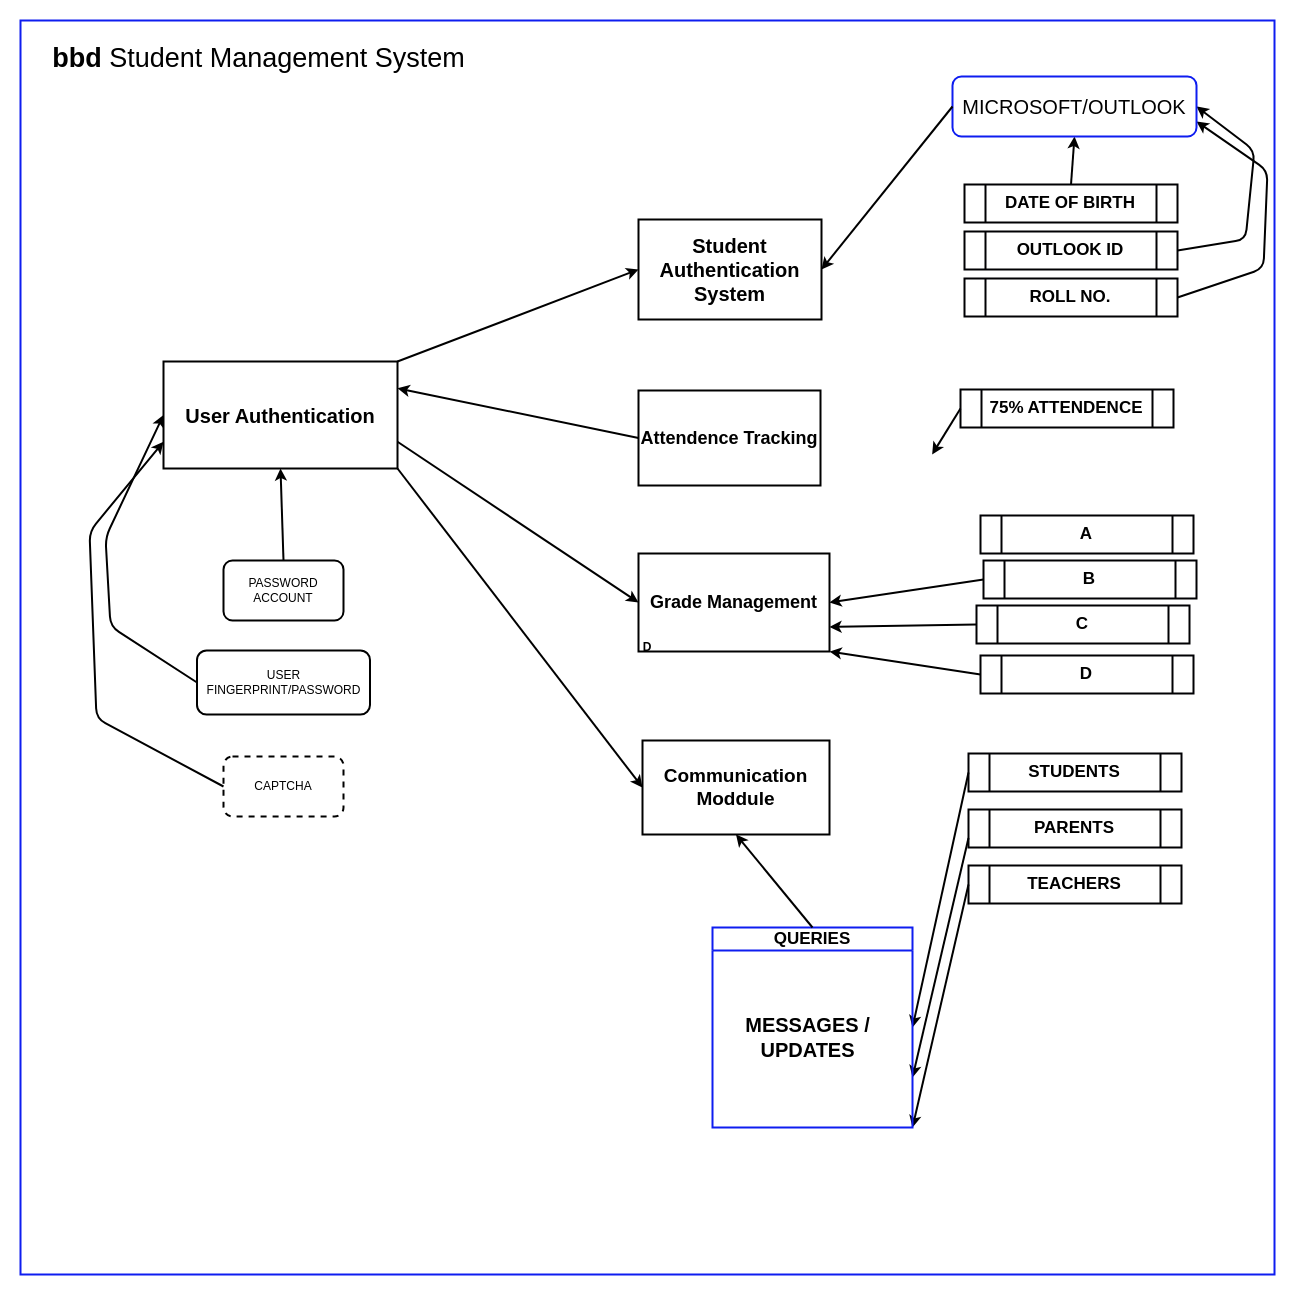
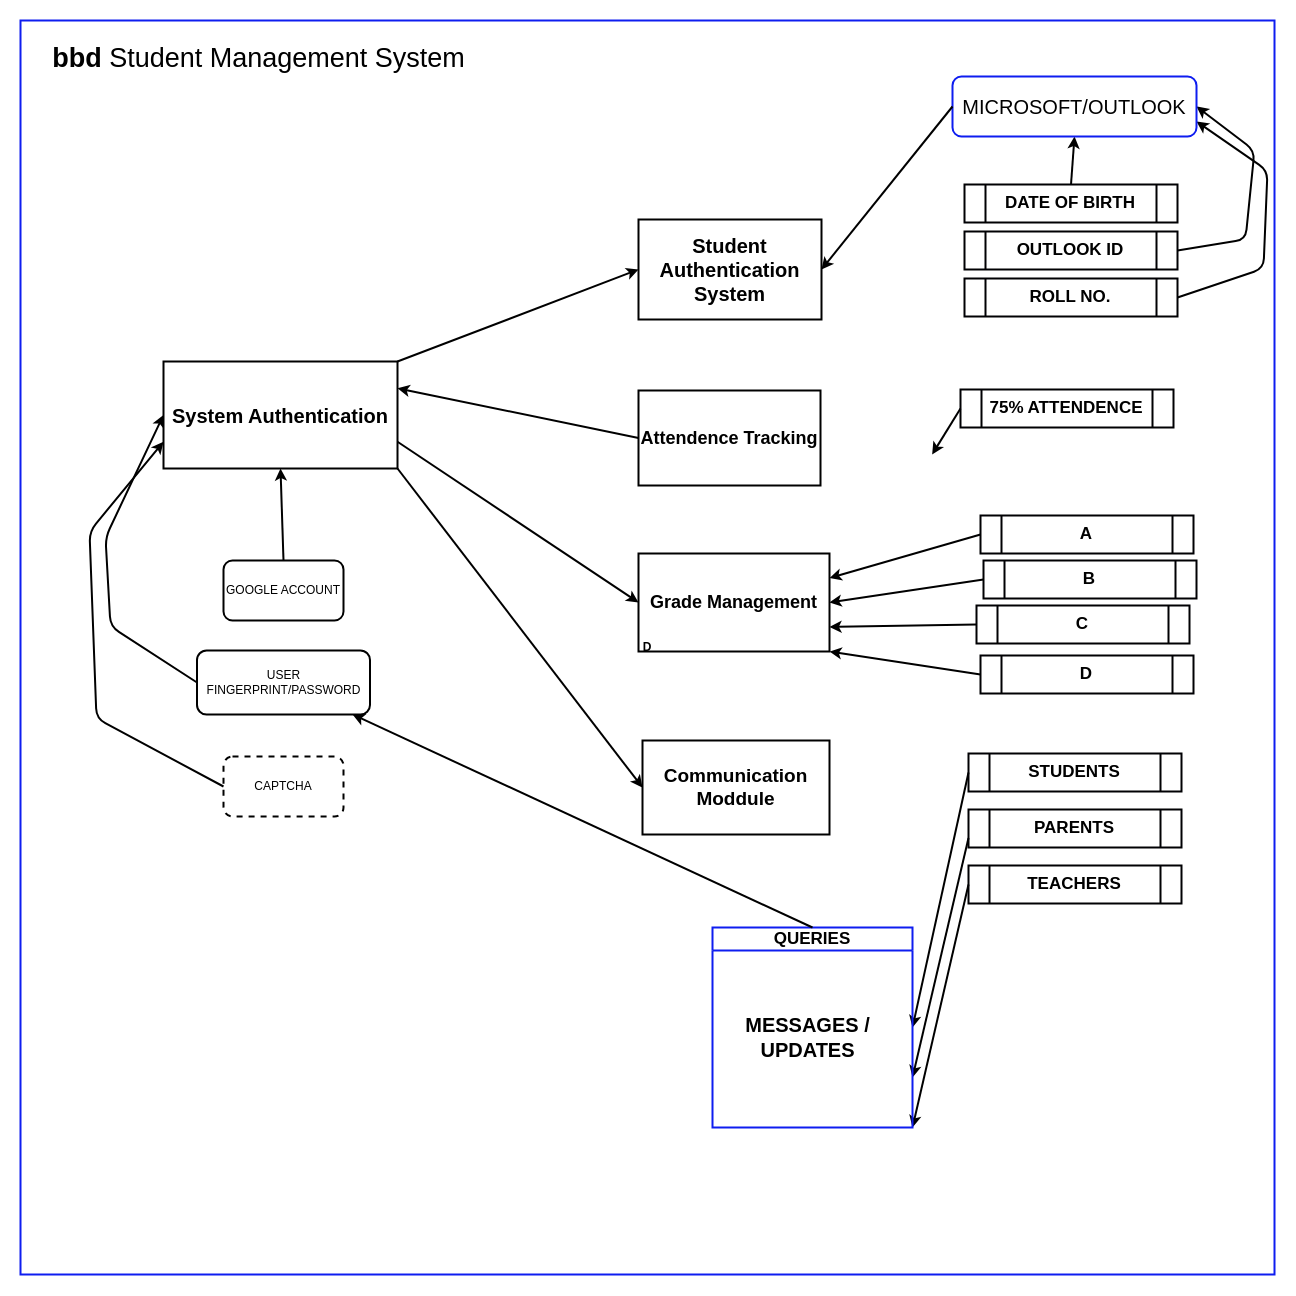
node "User Authentication": label "User Authentication" -> "System Authentication"
edge "A" -> "Grade Management": added
node "PASSWORD ACCOUNT": label "PASSWORD ACCOUNT" -> "GOOGLE ACCOUNT"
edge "QUERIES" -> "Communication Moddule": now "QUERIES" -> "USER FINGERPRINT/PASSWORD"
